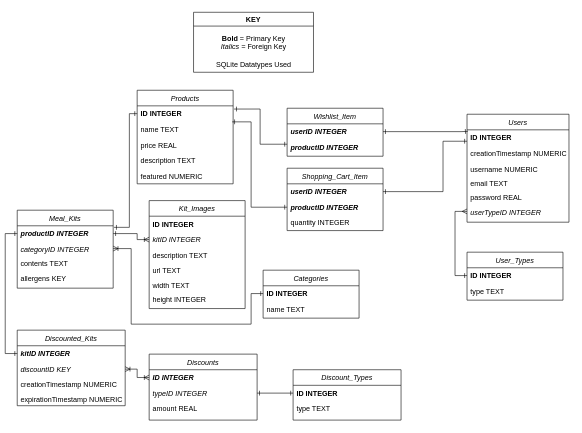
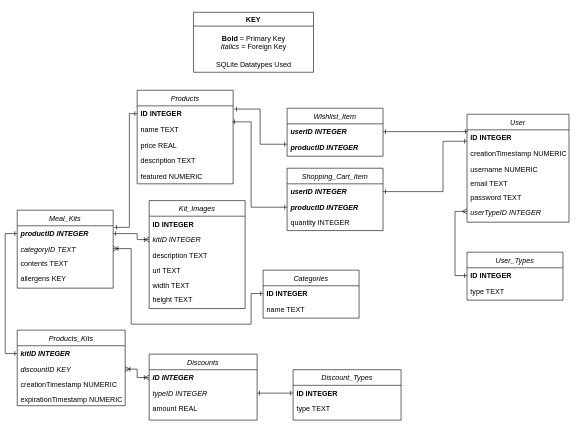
node "Users": label "Users" -> "User"
node "password REAL": label "password REAL" -> "password TEXT"
node "categoryID INTEGER": label "categoryID INTEGER" -> "categoryID TEXT"
node "height INTEGER": label "height INTEGER" -> "height TEXT"
node "Discounted_Kits": label "Discounted_Kits" -> "Products_Kits"
